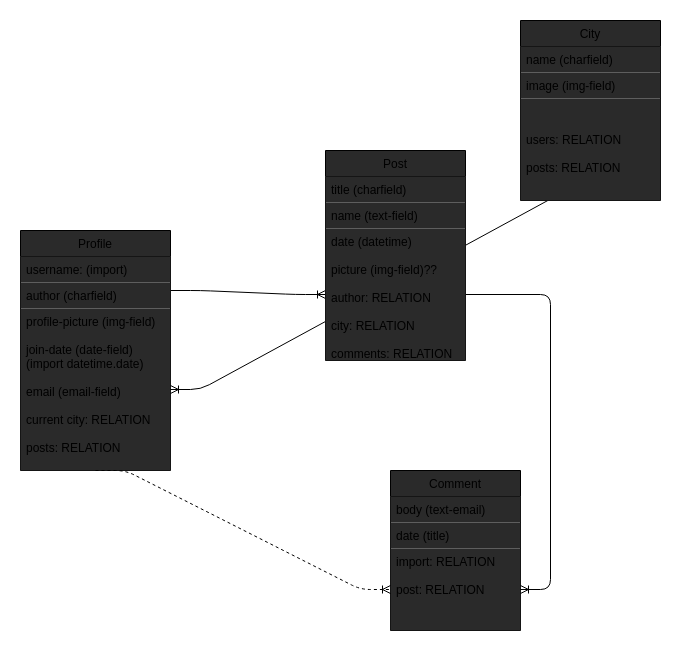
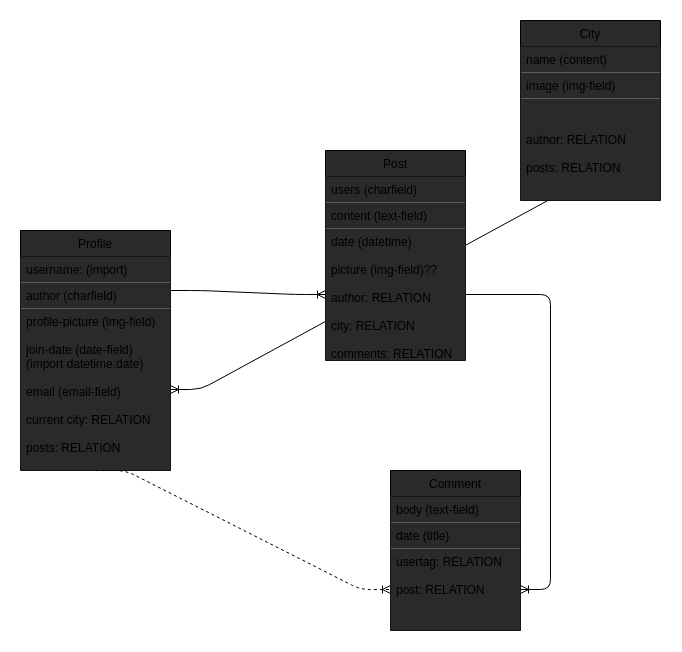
node "name (charfield)": label "name (charfield)" -> "name (content)"
node "users: RELATION posts: RELATION": label "users: RELATION posts: RELATION" -> "author: RELATION posts: RELATION"
node "title (charfield)": label "title (charfield)" -> "users (charfield)"
node "name (text-field)": label "name (text-field)" -> "content (text-field)"
node "body (text-email)": label "body (text-email)" -> "body (text-field)"
node "import: RELATION post: RELATION": label "import: RELATION post: RELATION" -> "usertag: RELATION post: RELATION"
